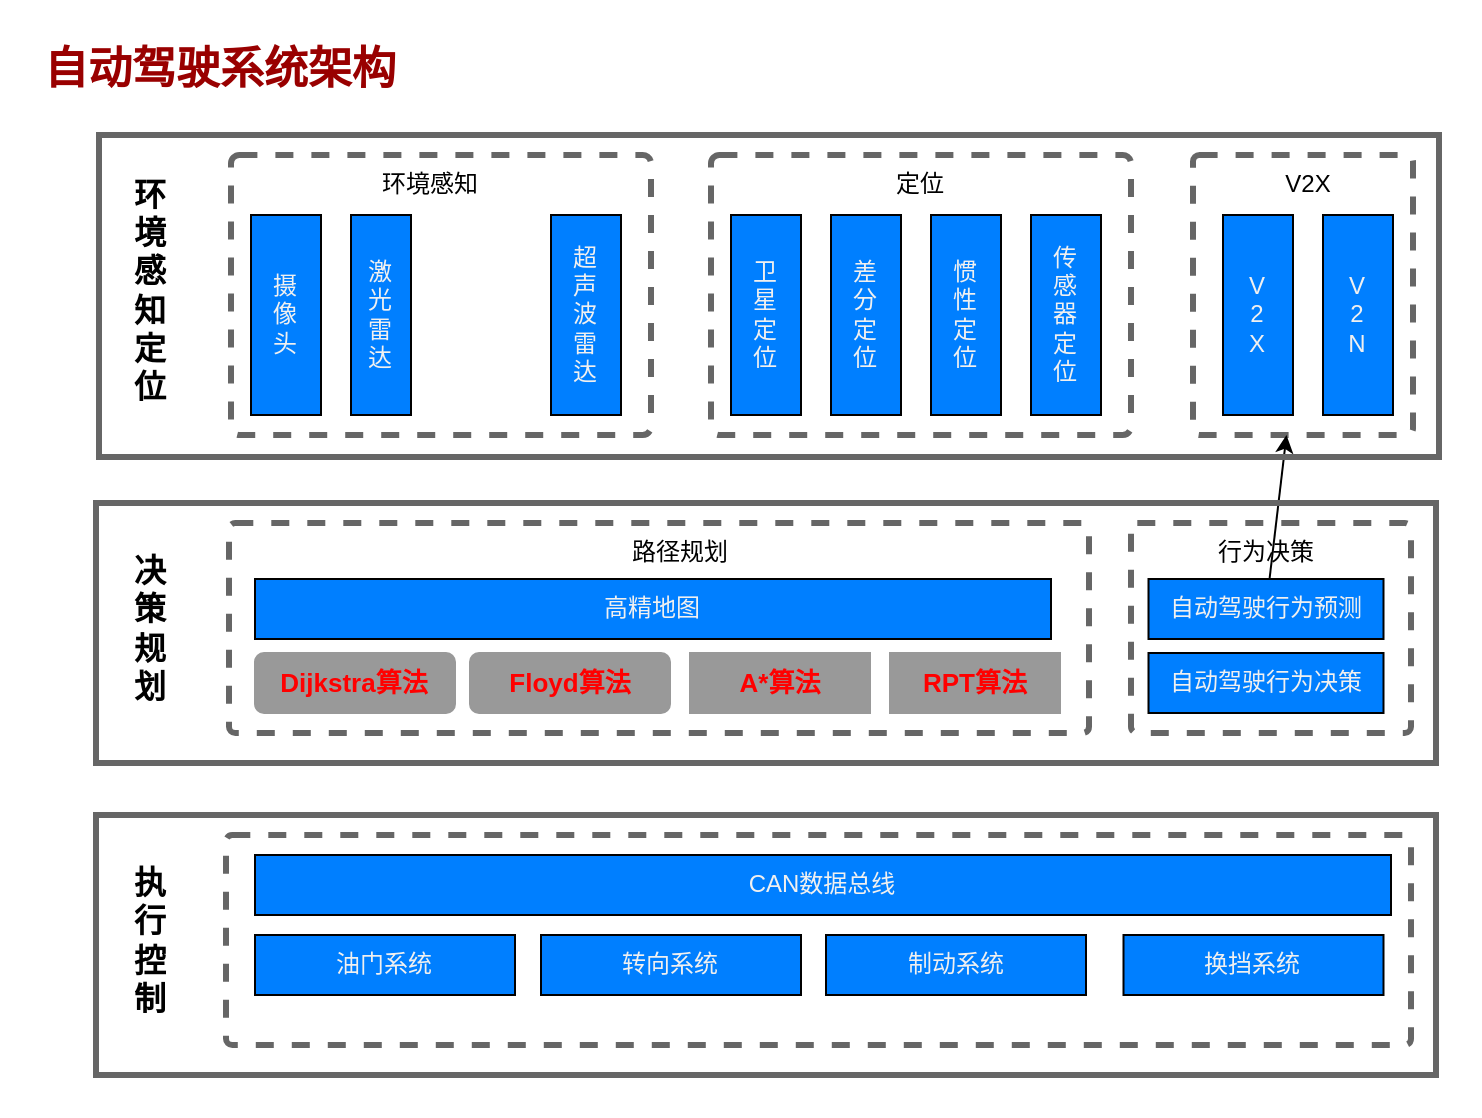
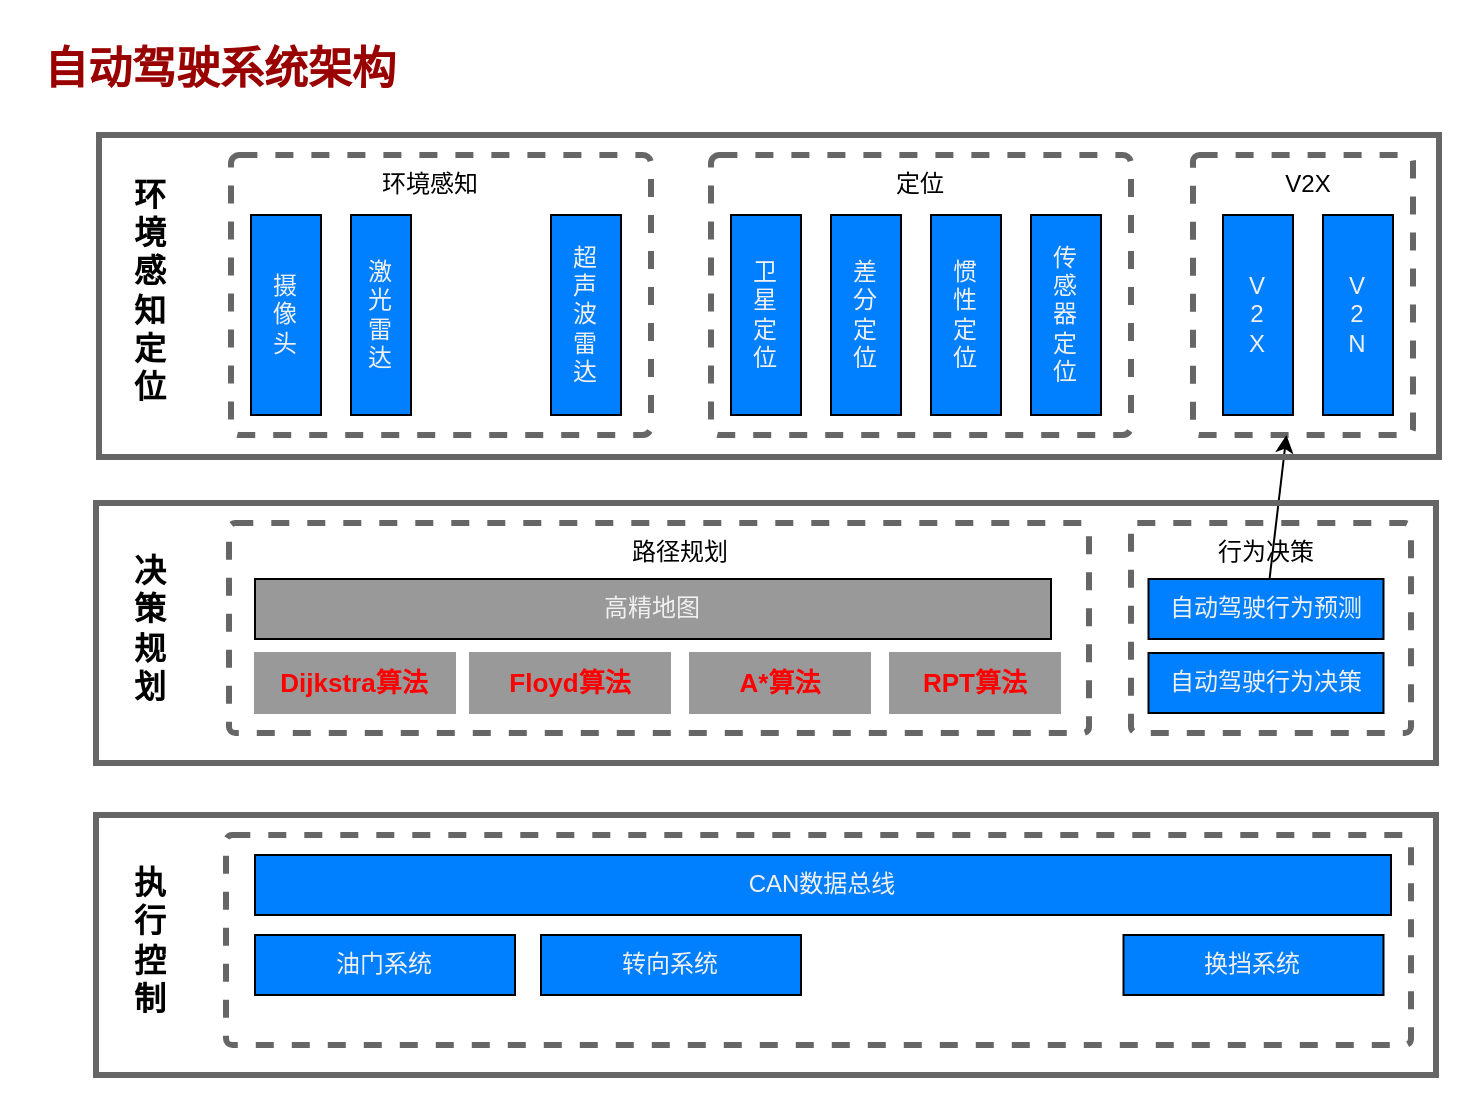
node "高精地图": fillcolor #007fff -> #999999
node "Dijkstra算法": shape rounded rectangle -> rectangle
node "Floyd算法": shape rounded rectangle -> rectangle
node "制动系统": removed
